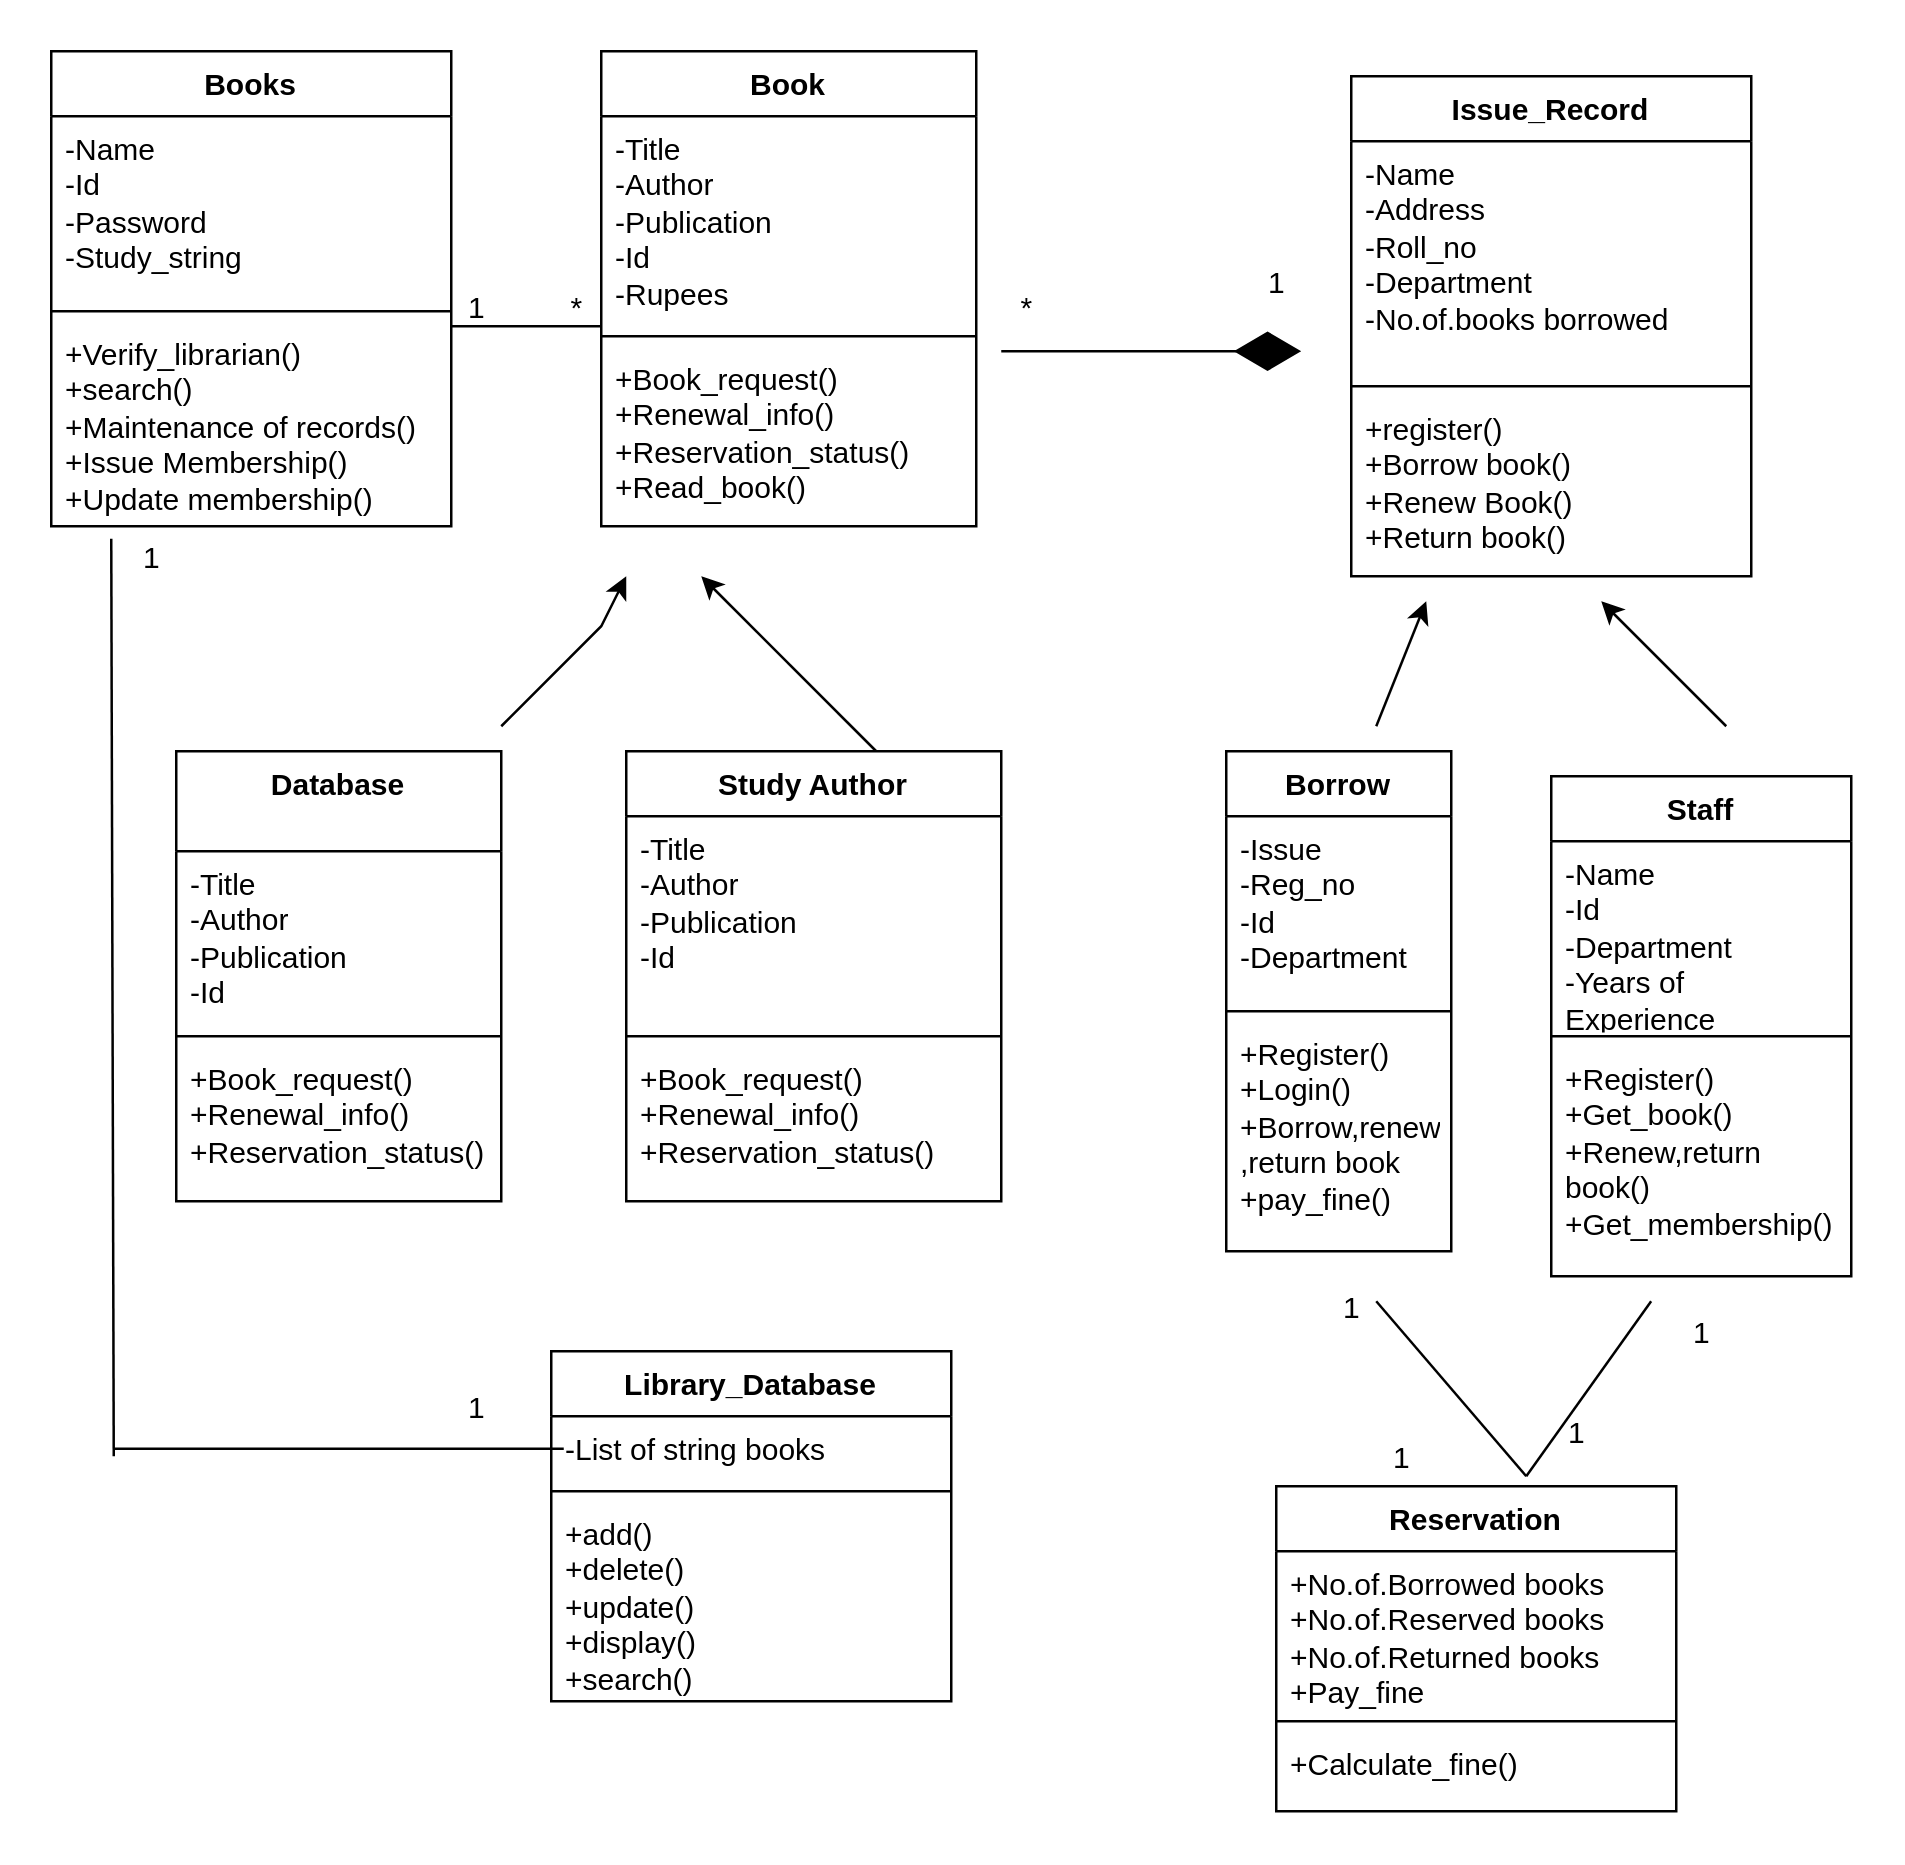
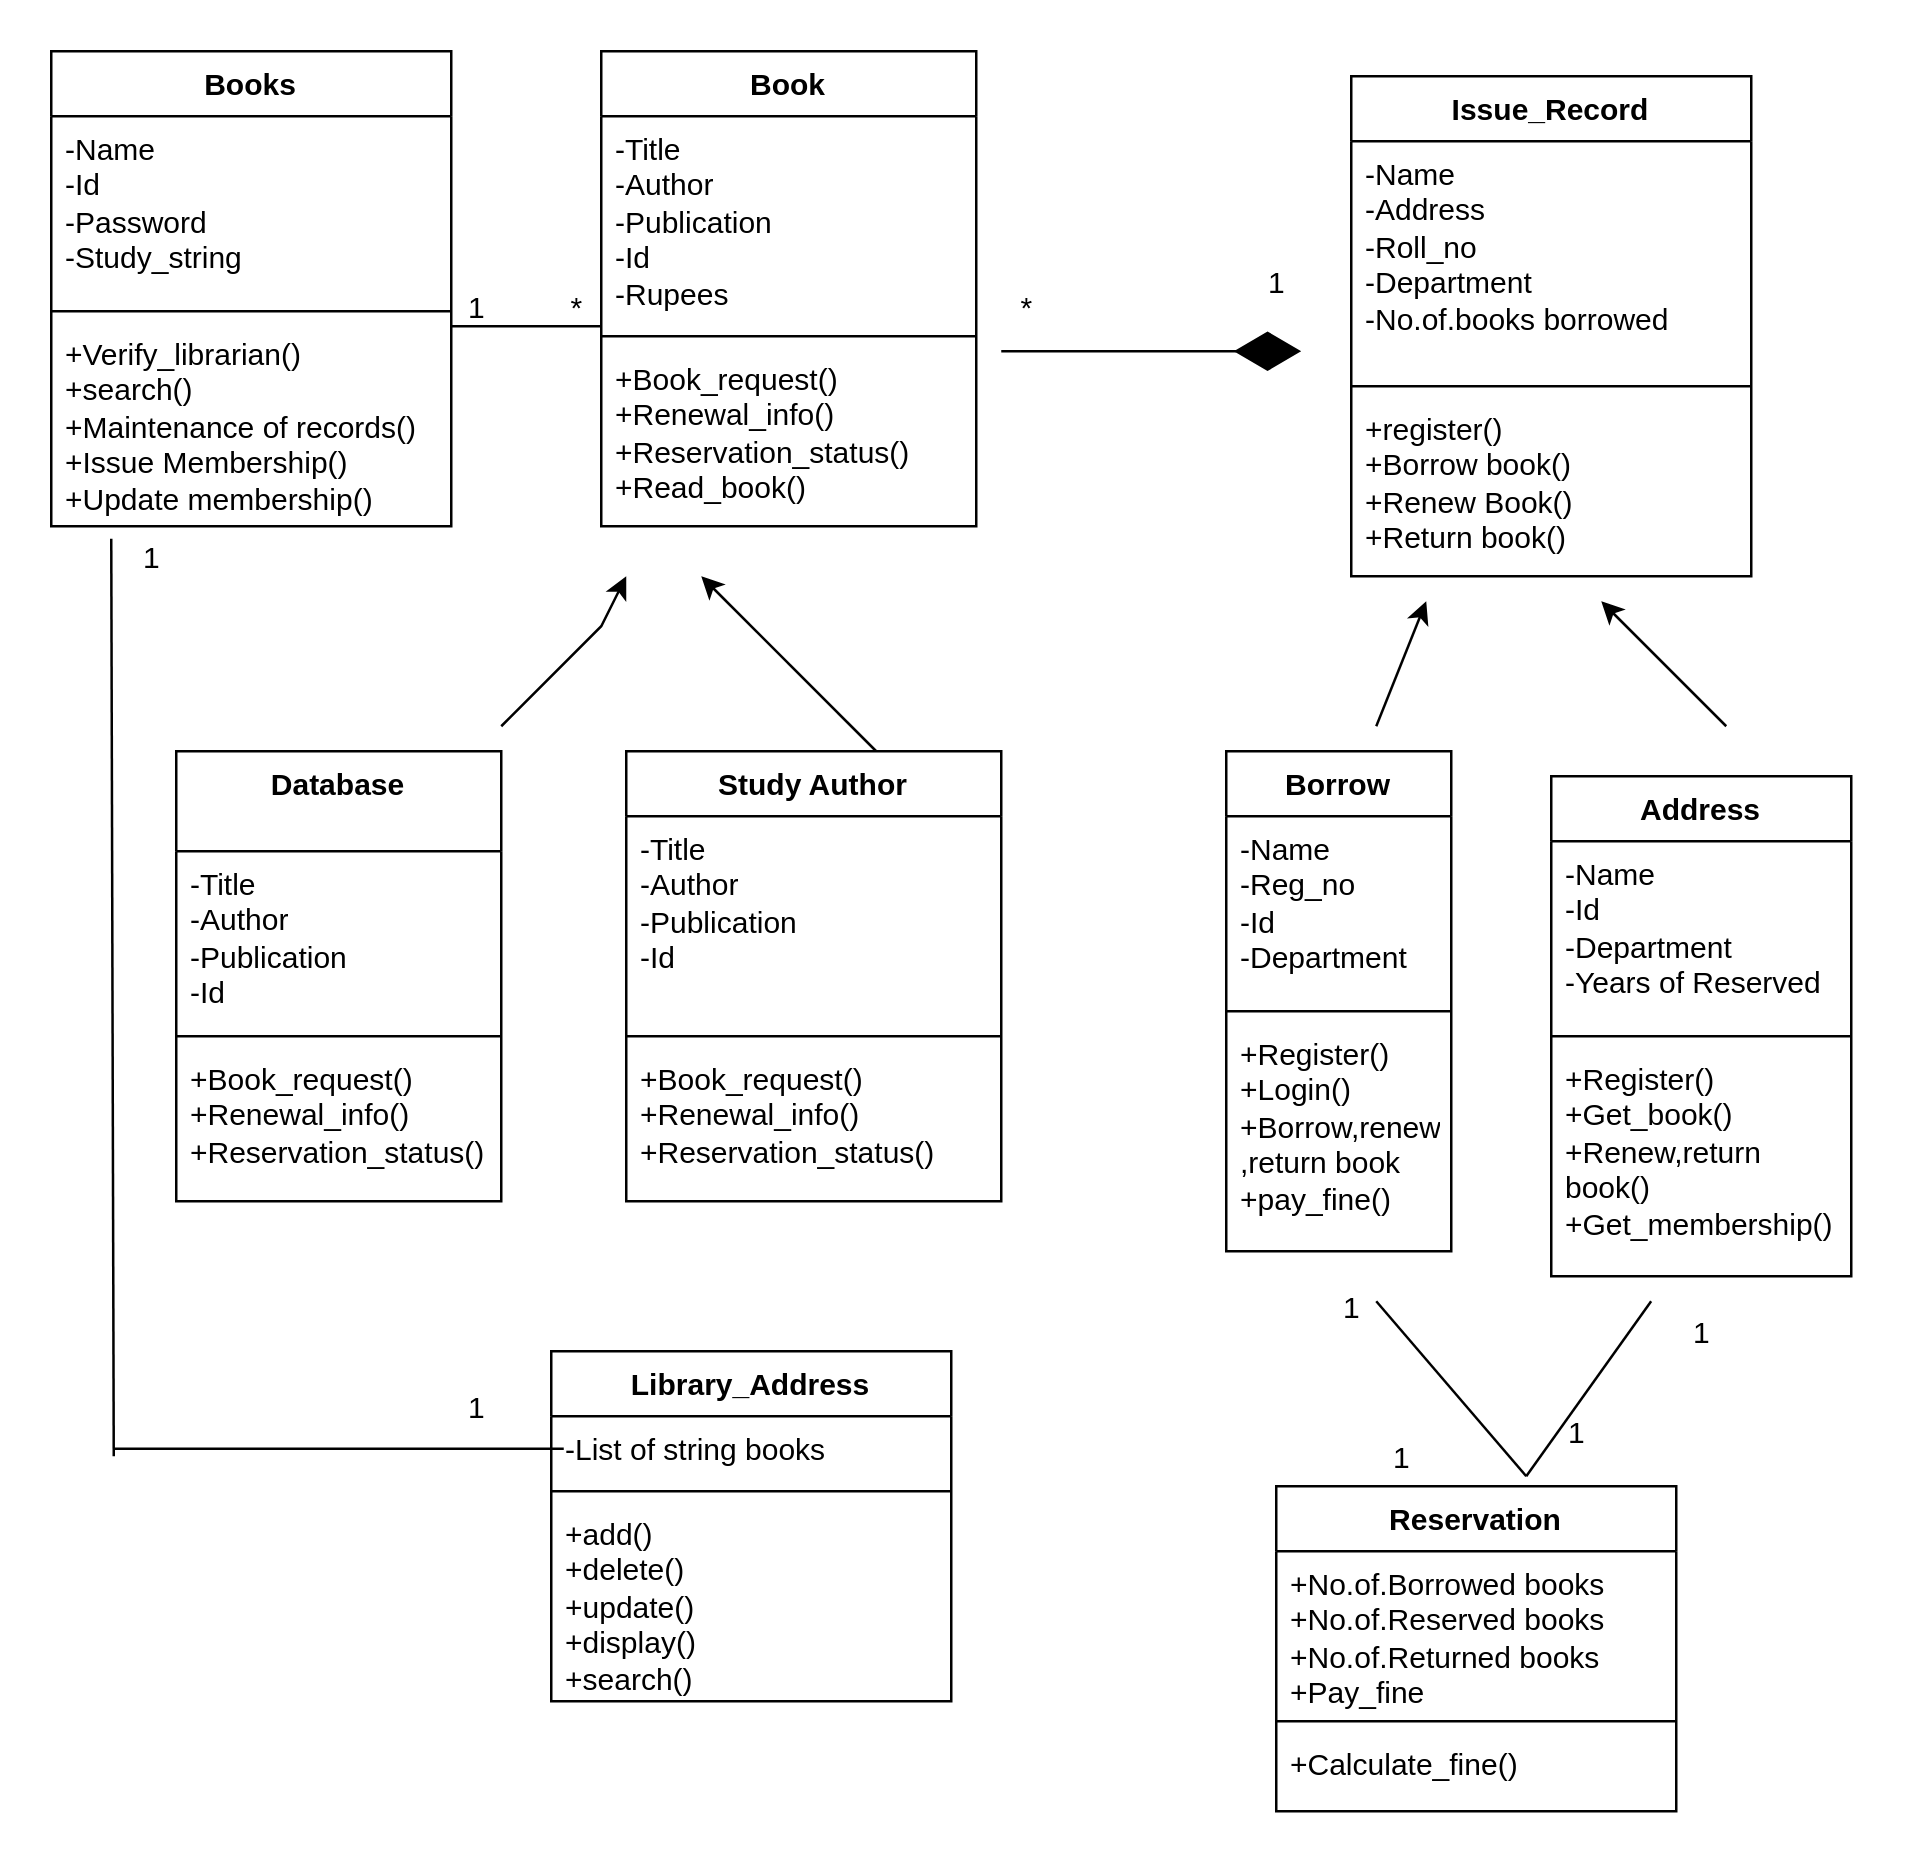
node "Staff": label "Staff" -> "Address"
node "-Issue -Reg_no -Id -Department": label "-Issue -Reg_no -Id -Department" -> "-Name -Reg_no -Id -Department"
node "-Name -Id -Department -Years of Experience": label "-Name -Id -Department -Years of Experience" -> "-Name -Id -Department -Years of Reserved"
node "Library_Database": label "Library_Database" -> "Library_Address"
